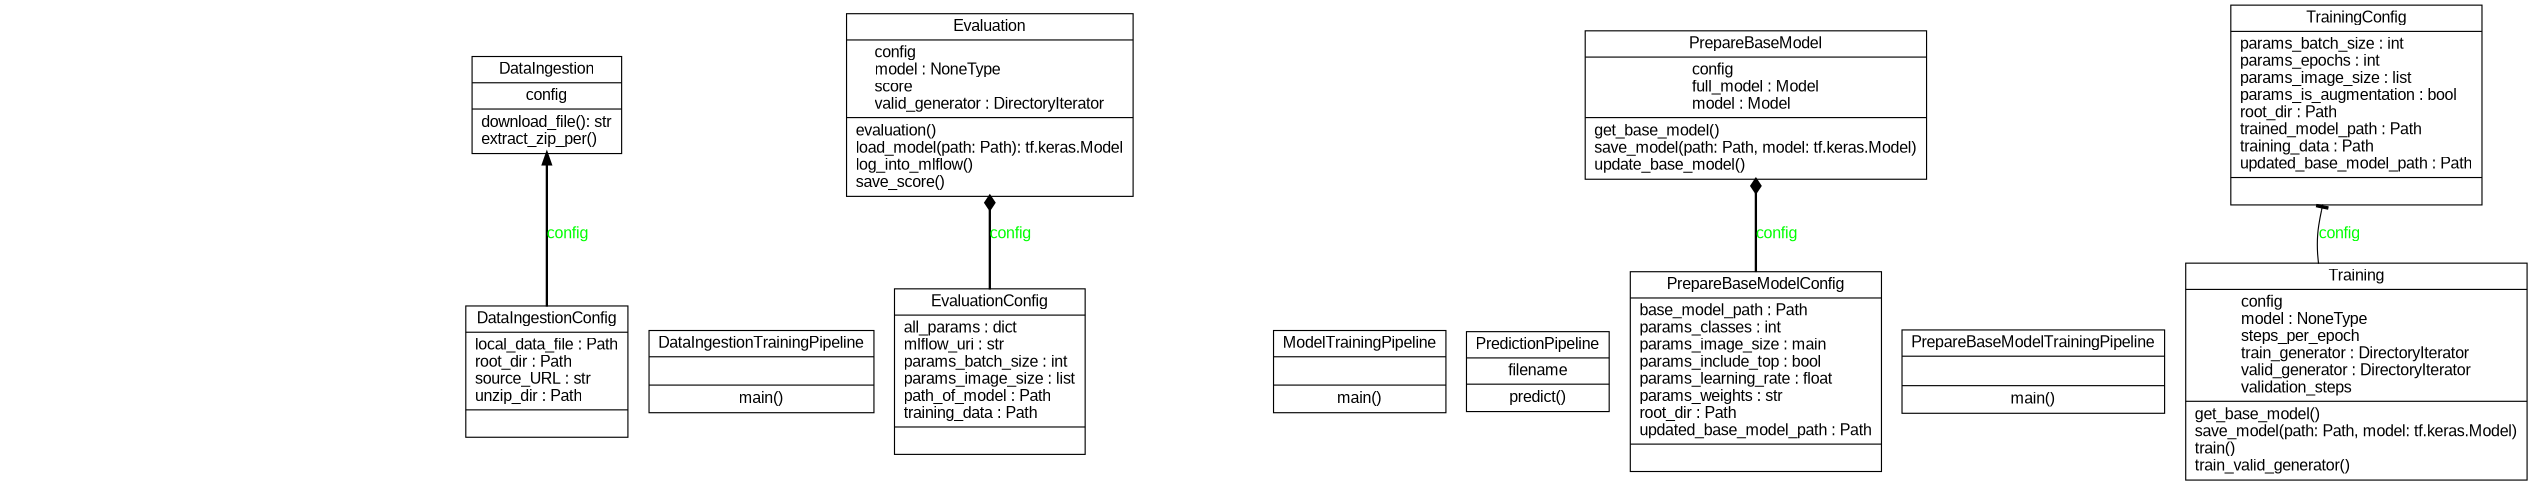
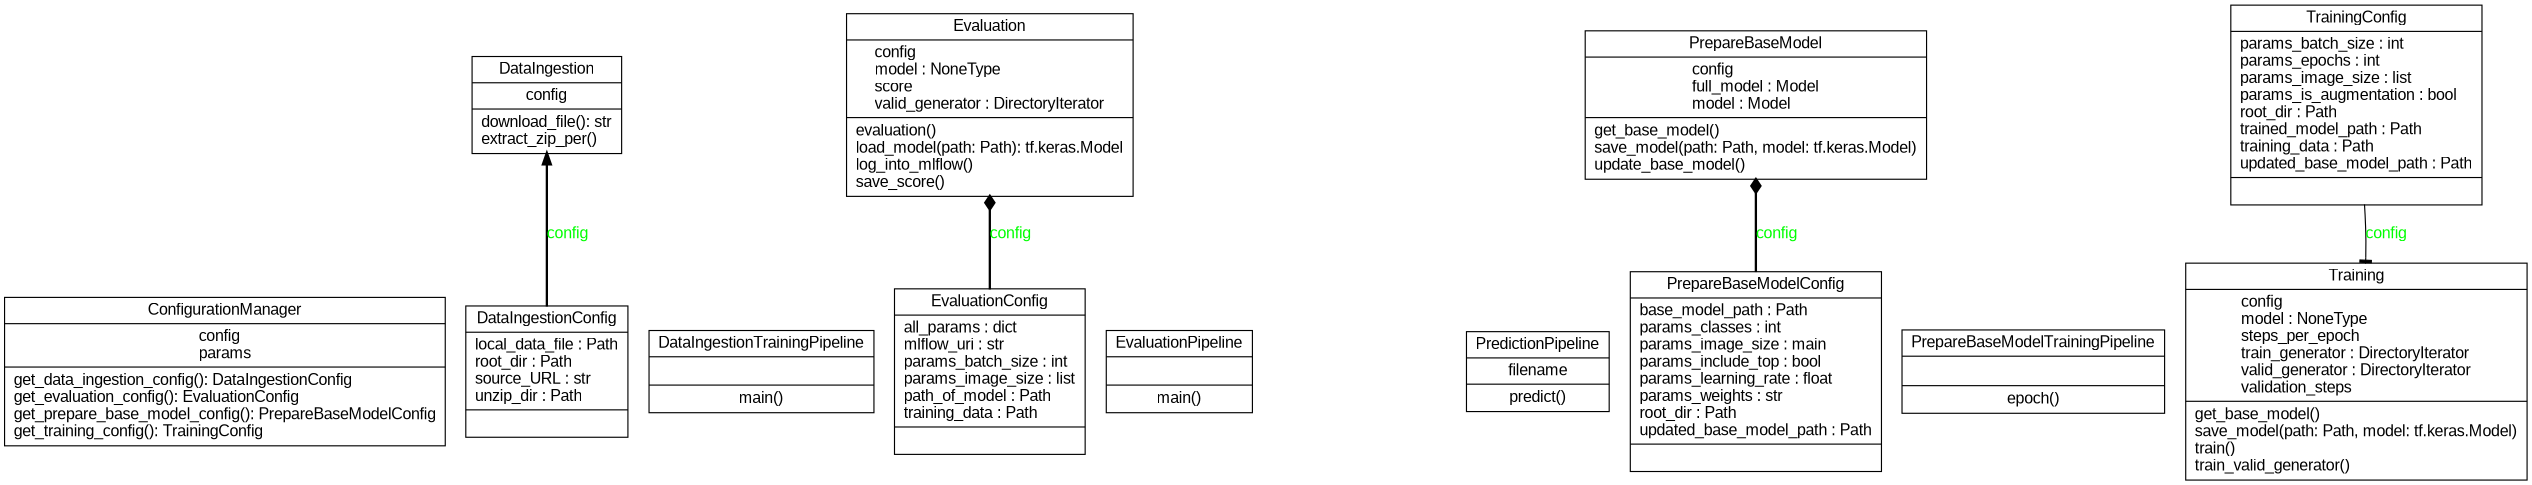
edge "Training" -> "TrainingConfig": reversed
node "ConfigurationManager": added
node "EvaluationPipeline": added
node "ModelTrainingPipeline": removed
node "PrepareBaseModelTrainingPipeline": text "main()" -> "epoch()"
